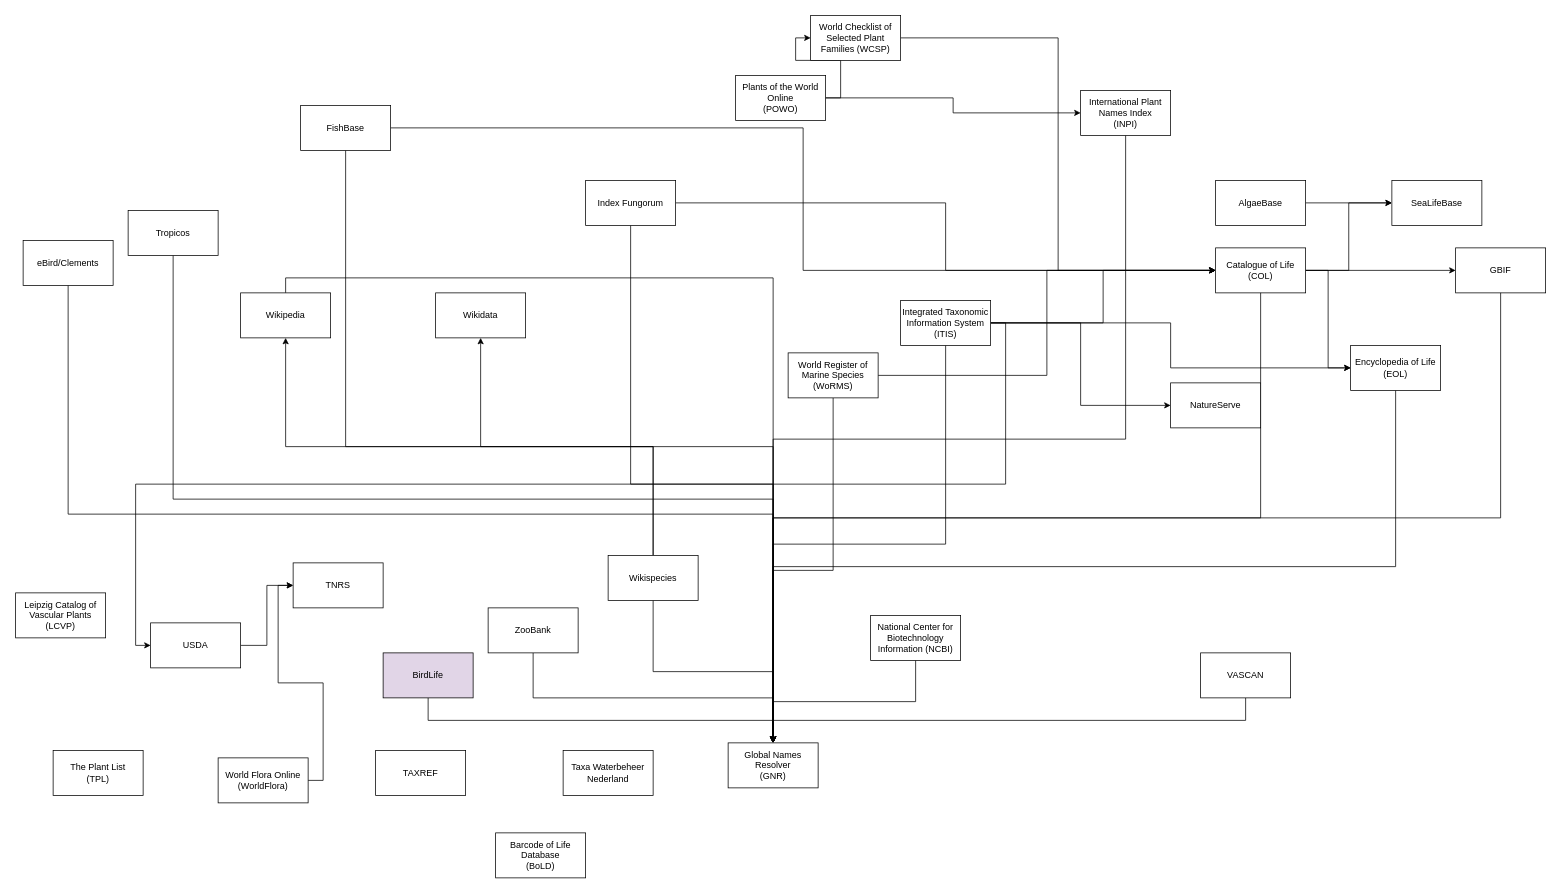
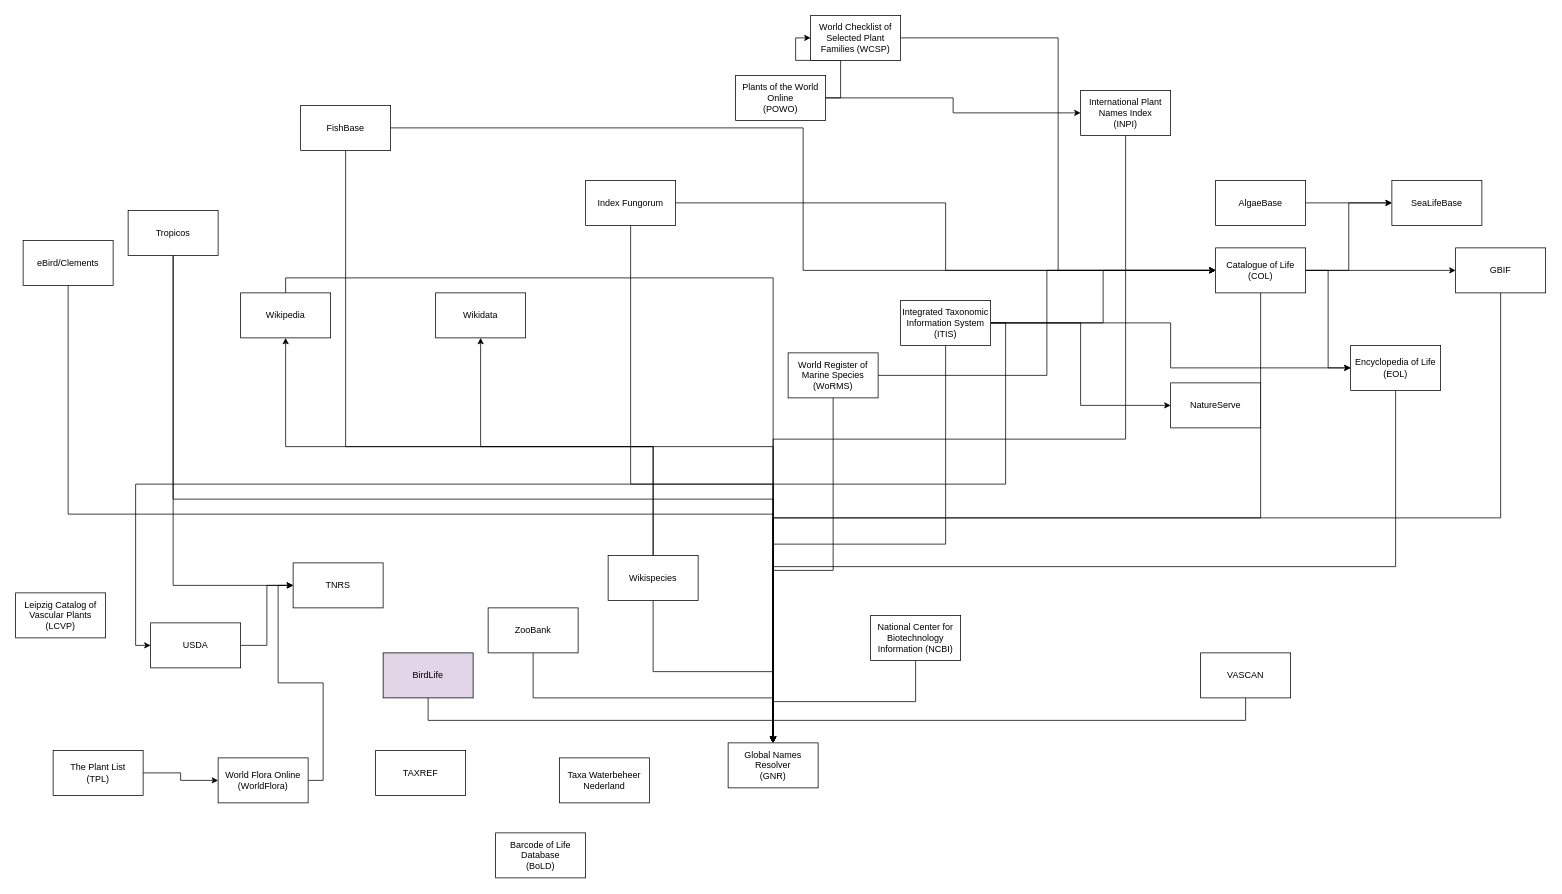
edge "Tropicos" -> "TNRS": added
node "Taxa Waterbeheer Nederland": moved (608, 773) -> (604, 780)
edge "The Plant List (TPL)" -> "World Flora Online (WorldFlora)": added
